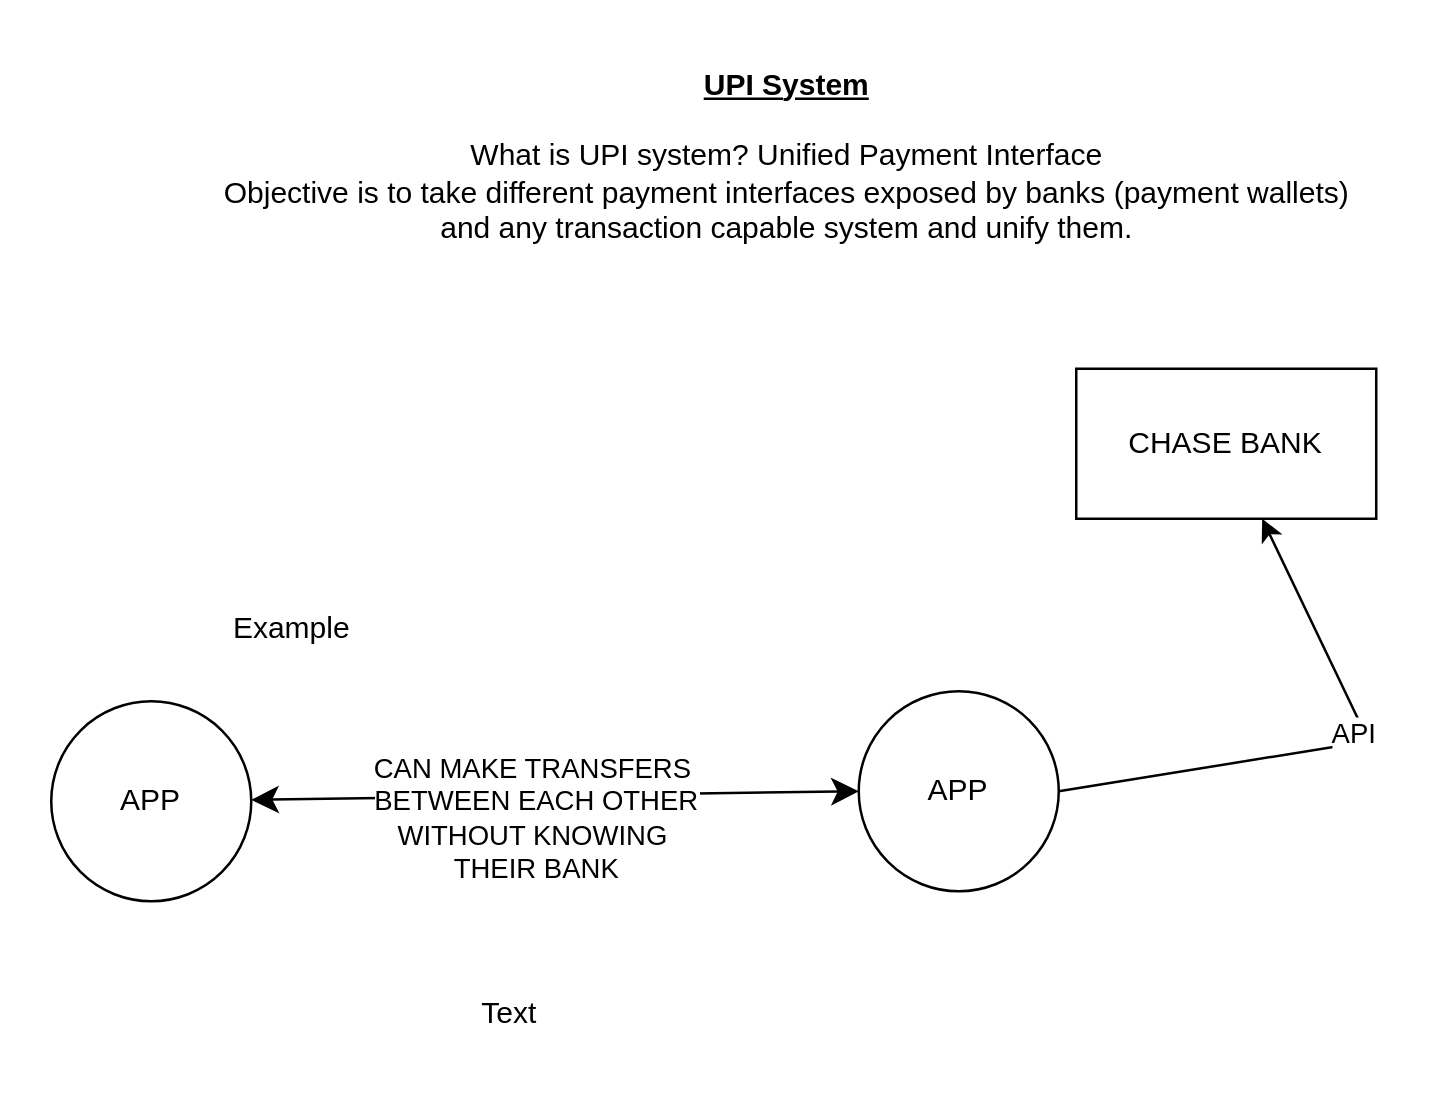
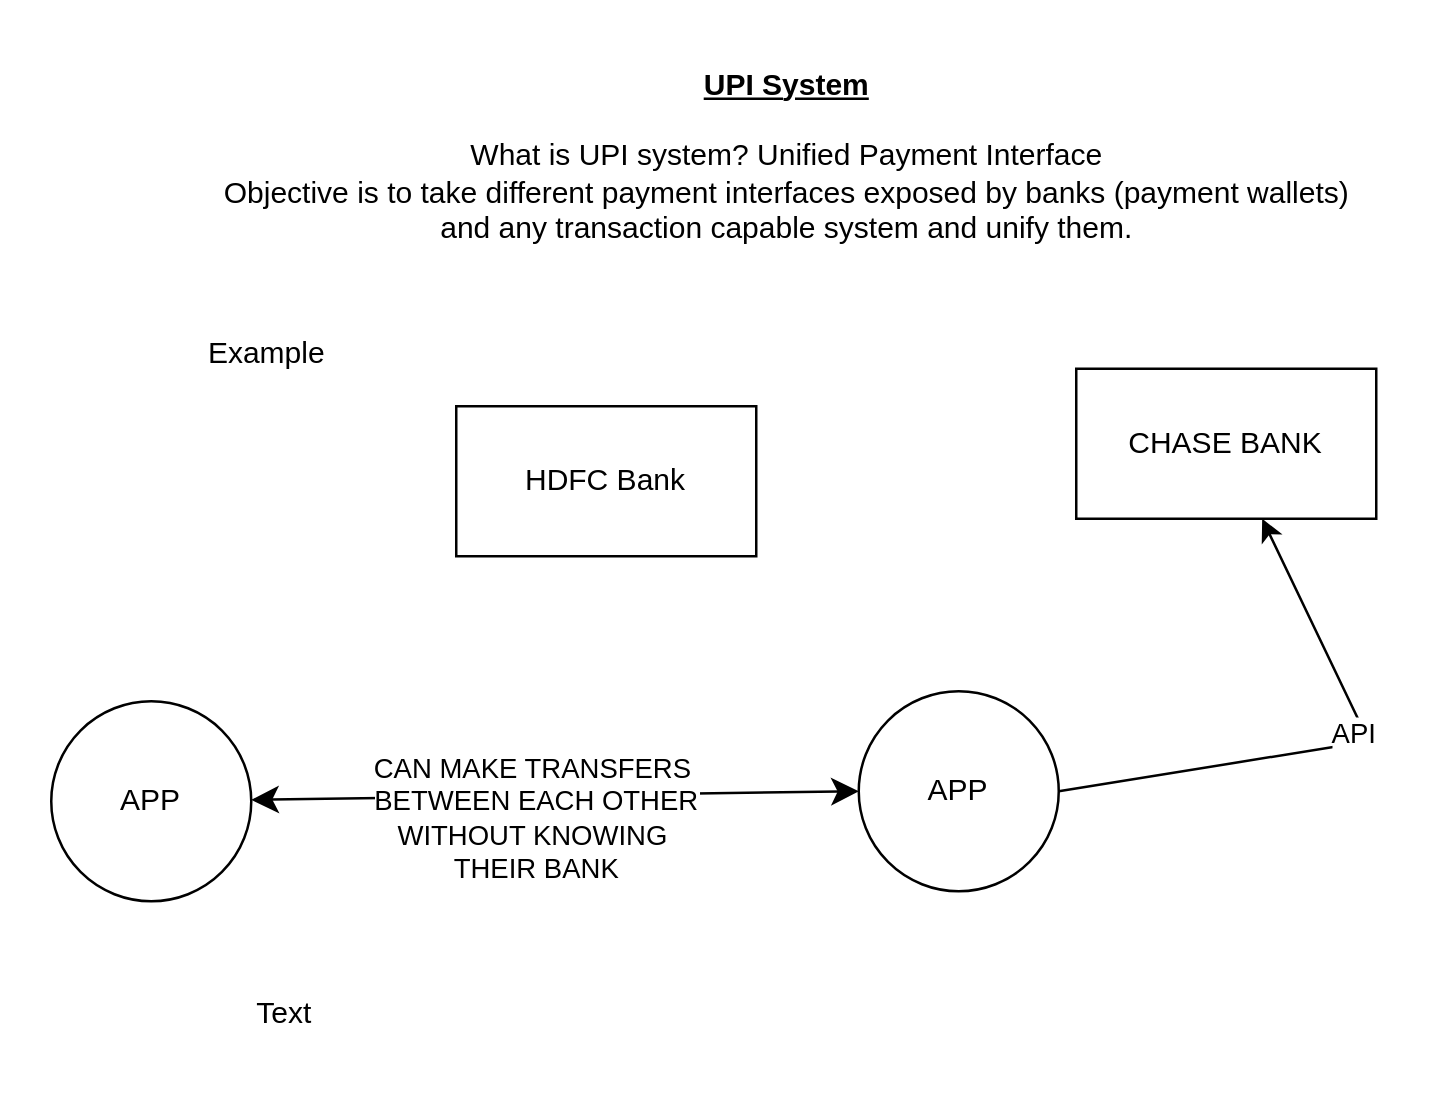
node "HDFC Bank": added
node "Example": moved (290, 629) -> (265, 354)
node "Text": moved (509, 1014) -> (284, 1014)
